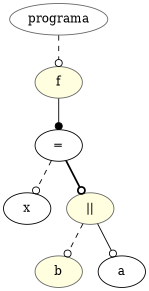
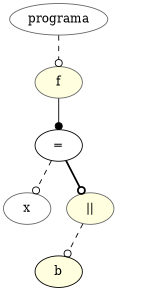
node "x": color black -> gray40
node "b": color gray40 -> black
node "a": removed
